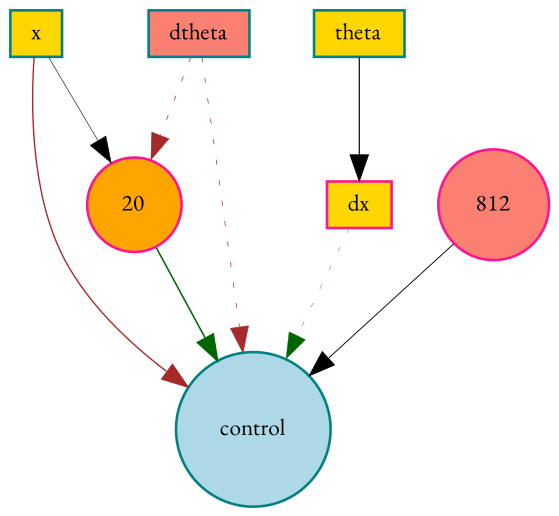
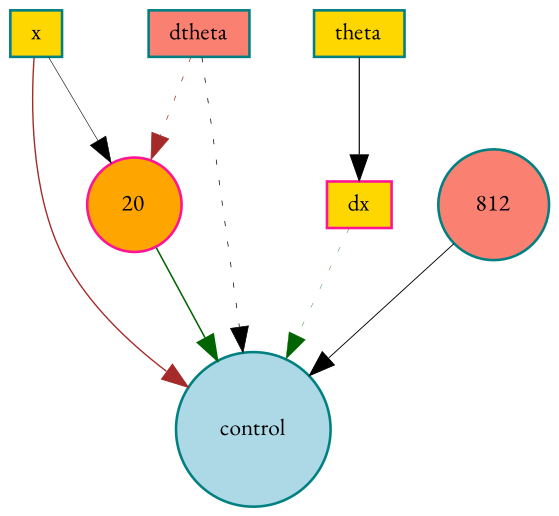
edge "dtheta" -> "control": color brown -> black
node "812": color deeppink -> teal
